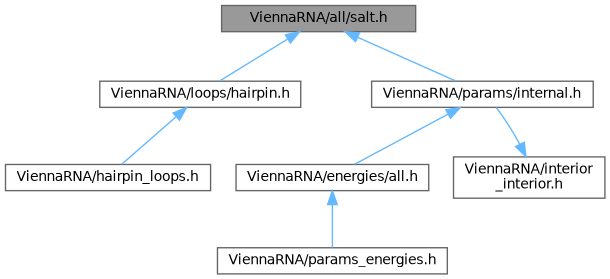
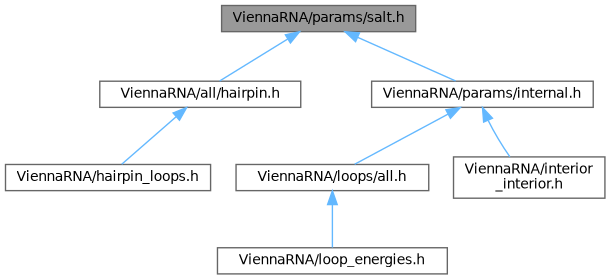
node "ViennaRNA/all/salt.h": label "ViennaRNA/all/salt.h" -> "ViennaRNA/params/salt.h"
node "ViennaRNA/loops/hairpin.h": label "ViennaRNA/loops/hairpin.h" -> "ViennaRNA/all/hairpin.h"
edge "ViennaRNA/params/internal.h" -> "ViennaRNA/interior _interior.h": reversed
node "ViennaRNA/energies/all.h": label "ViennaRNA/energies/all.h" -> "ViennaRNA/loops/all.h"
node "ViennaRNA/params_energies.h": label "ViennaRNA/params_energies.h" -> "ViennaRNA/loop_energies.h"
